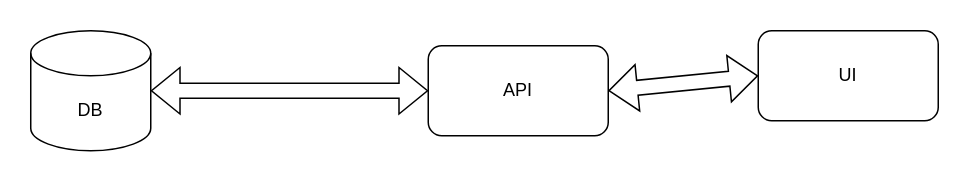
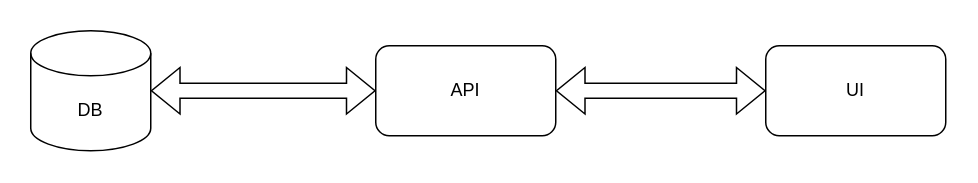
node "UI": moved (848, 76) -> (856, 91)
node "API": moved (518, 91) -> (466, 91)
